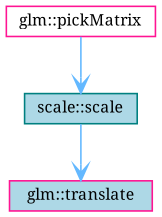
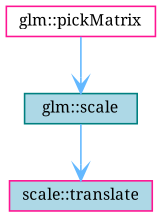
node "scale::scale": label "scale::scale" -> "glm::scale"
node "glm::translate": label "glm::translate" -> "scale::translate"
